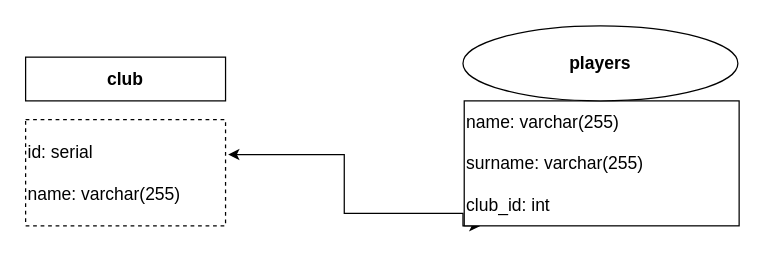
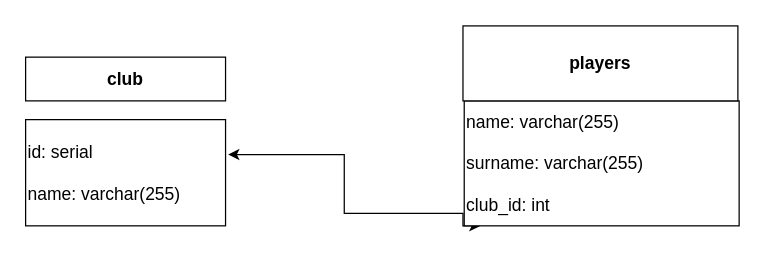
node "players": shape ellipse -> rectangle
node "id: serial name: varchar(255)": style dashed -> solid
